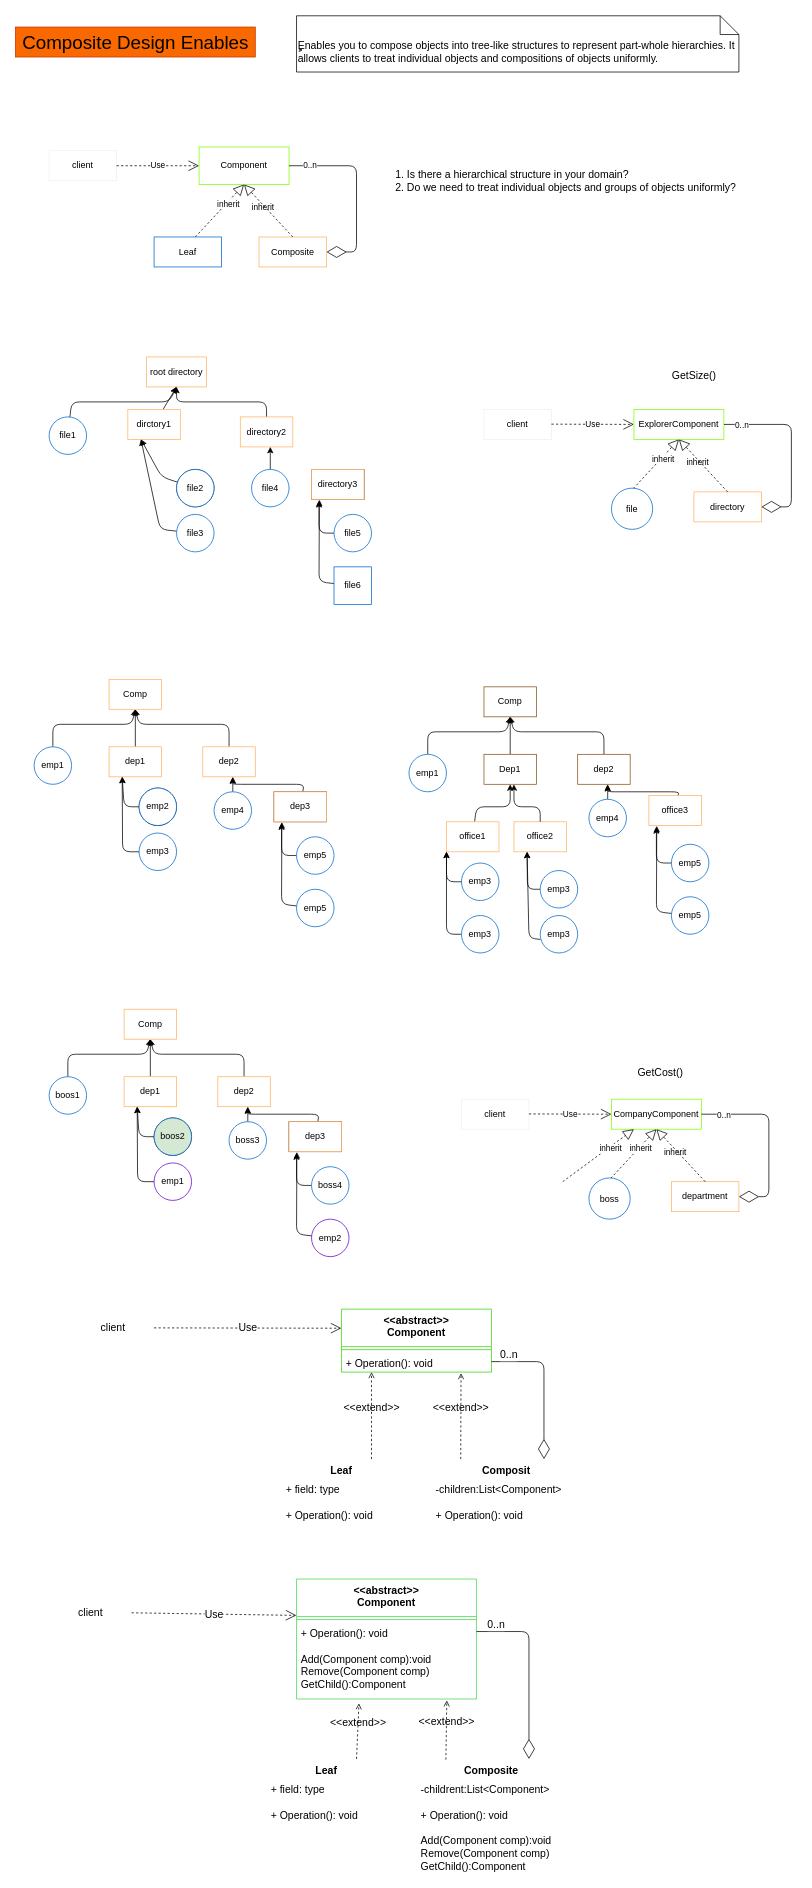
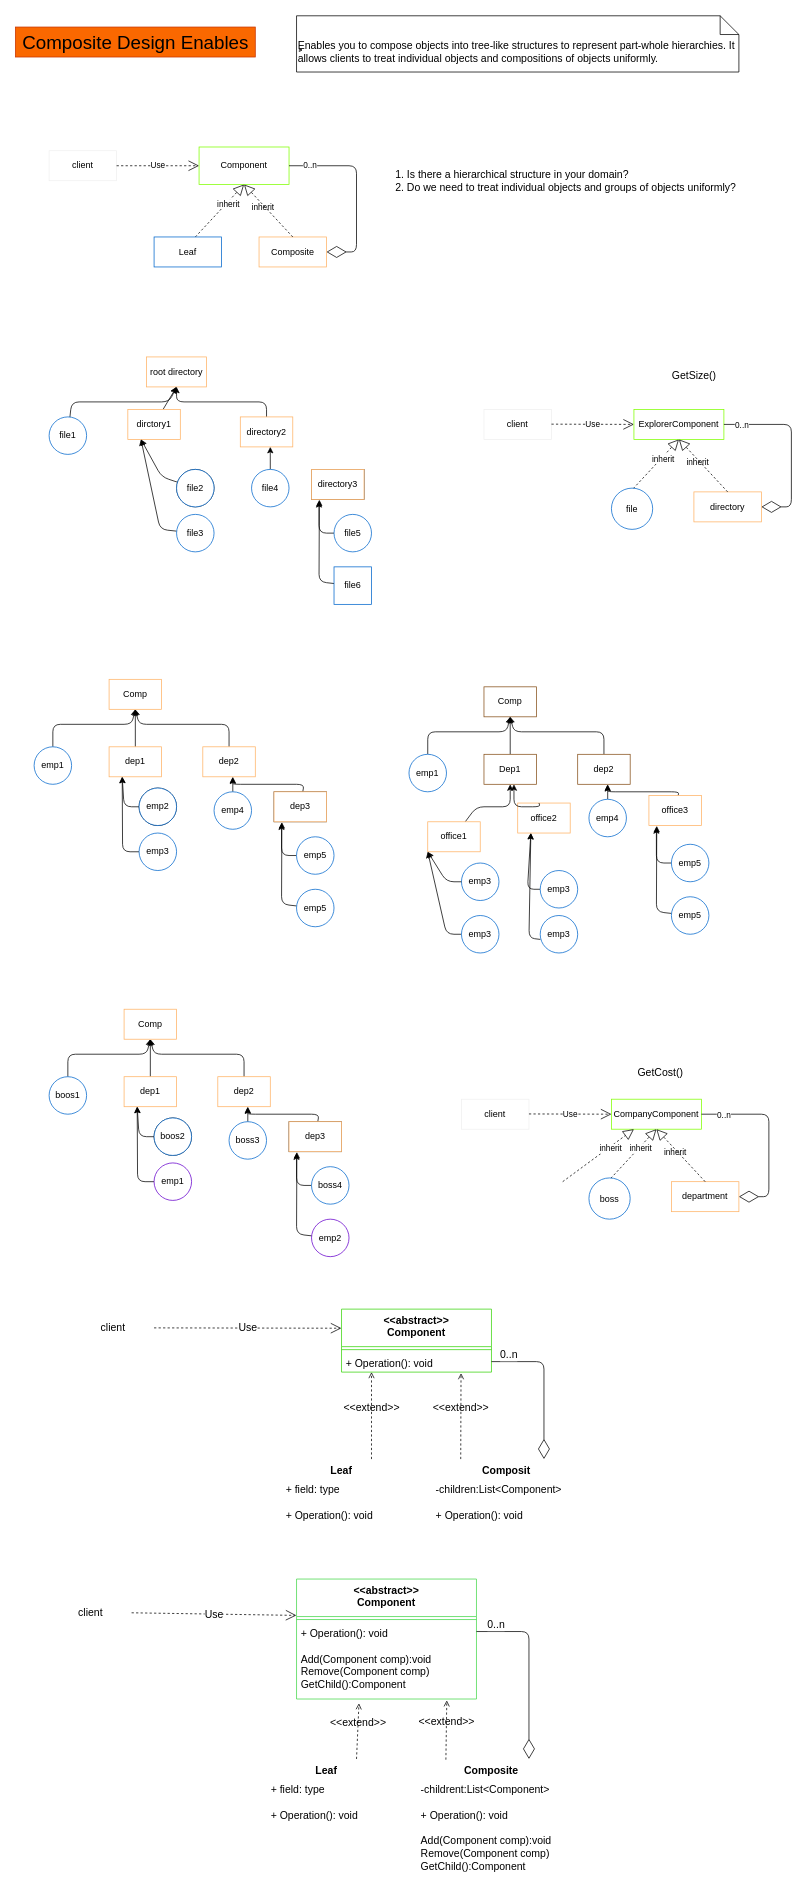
node "office1": moved (473, 837) -> (454, 837)
node "office2": moved (540, 837) -> (544, 818)
node "boos2": fillcolor #d5e8d4 -> #ffffff
